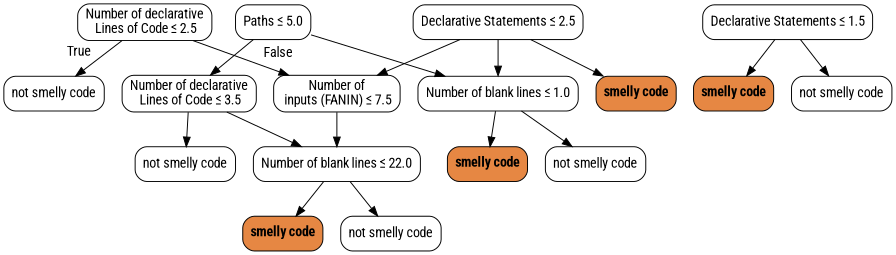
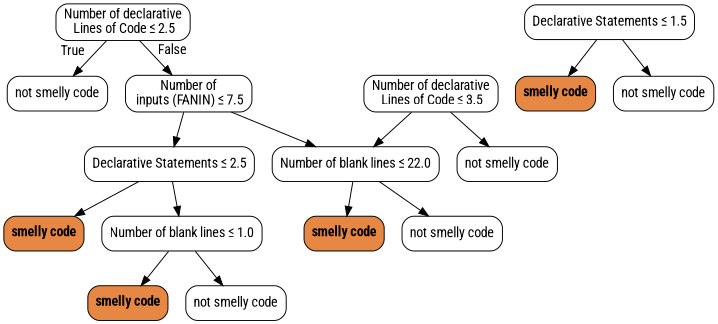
node "Paths ≤ 5.0": removed
edge "Declarative Statements ≤ 2.5" -> "Number of": reversed
